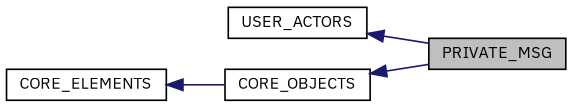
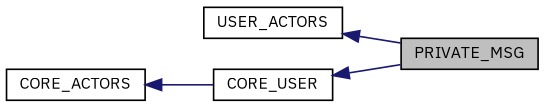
node "CORE_ELEMENTS": label "CORE_ELEMENTS" -> "CORE_ACTORS"
node "CORE_OBJECTS": label "CORE_OBJECTS" -> "CORE_USER"
